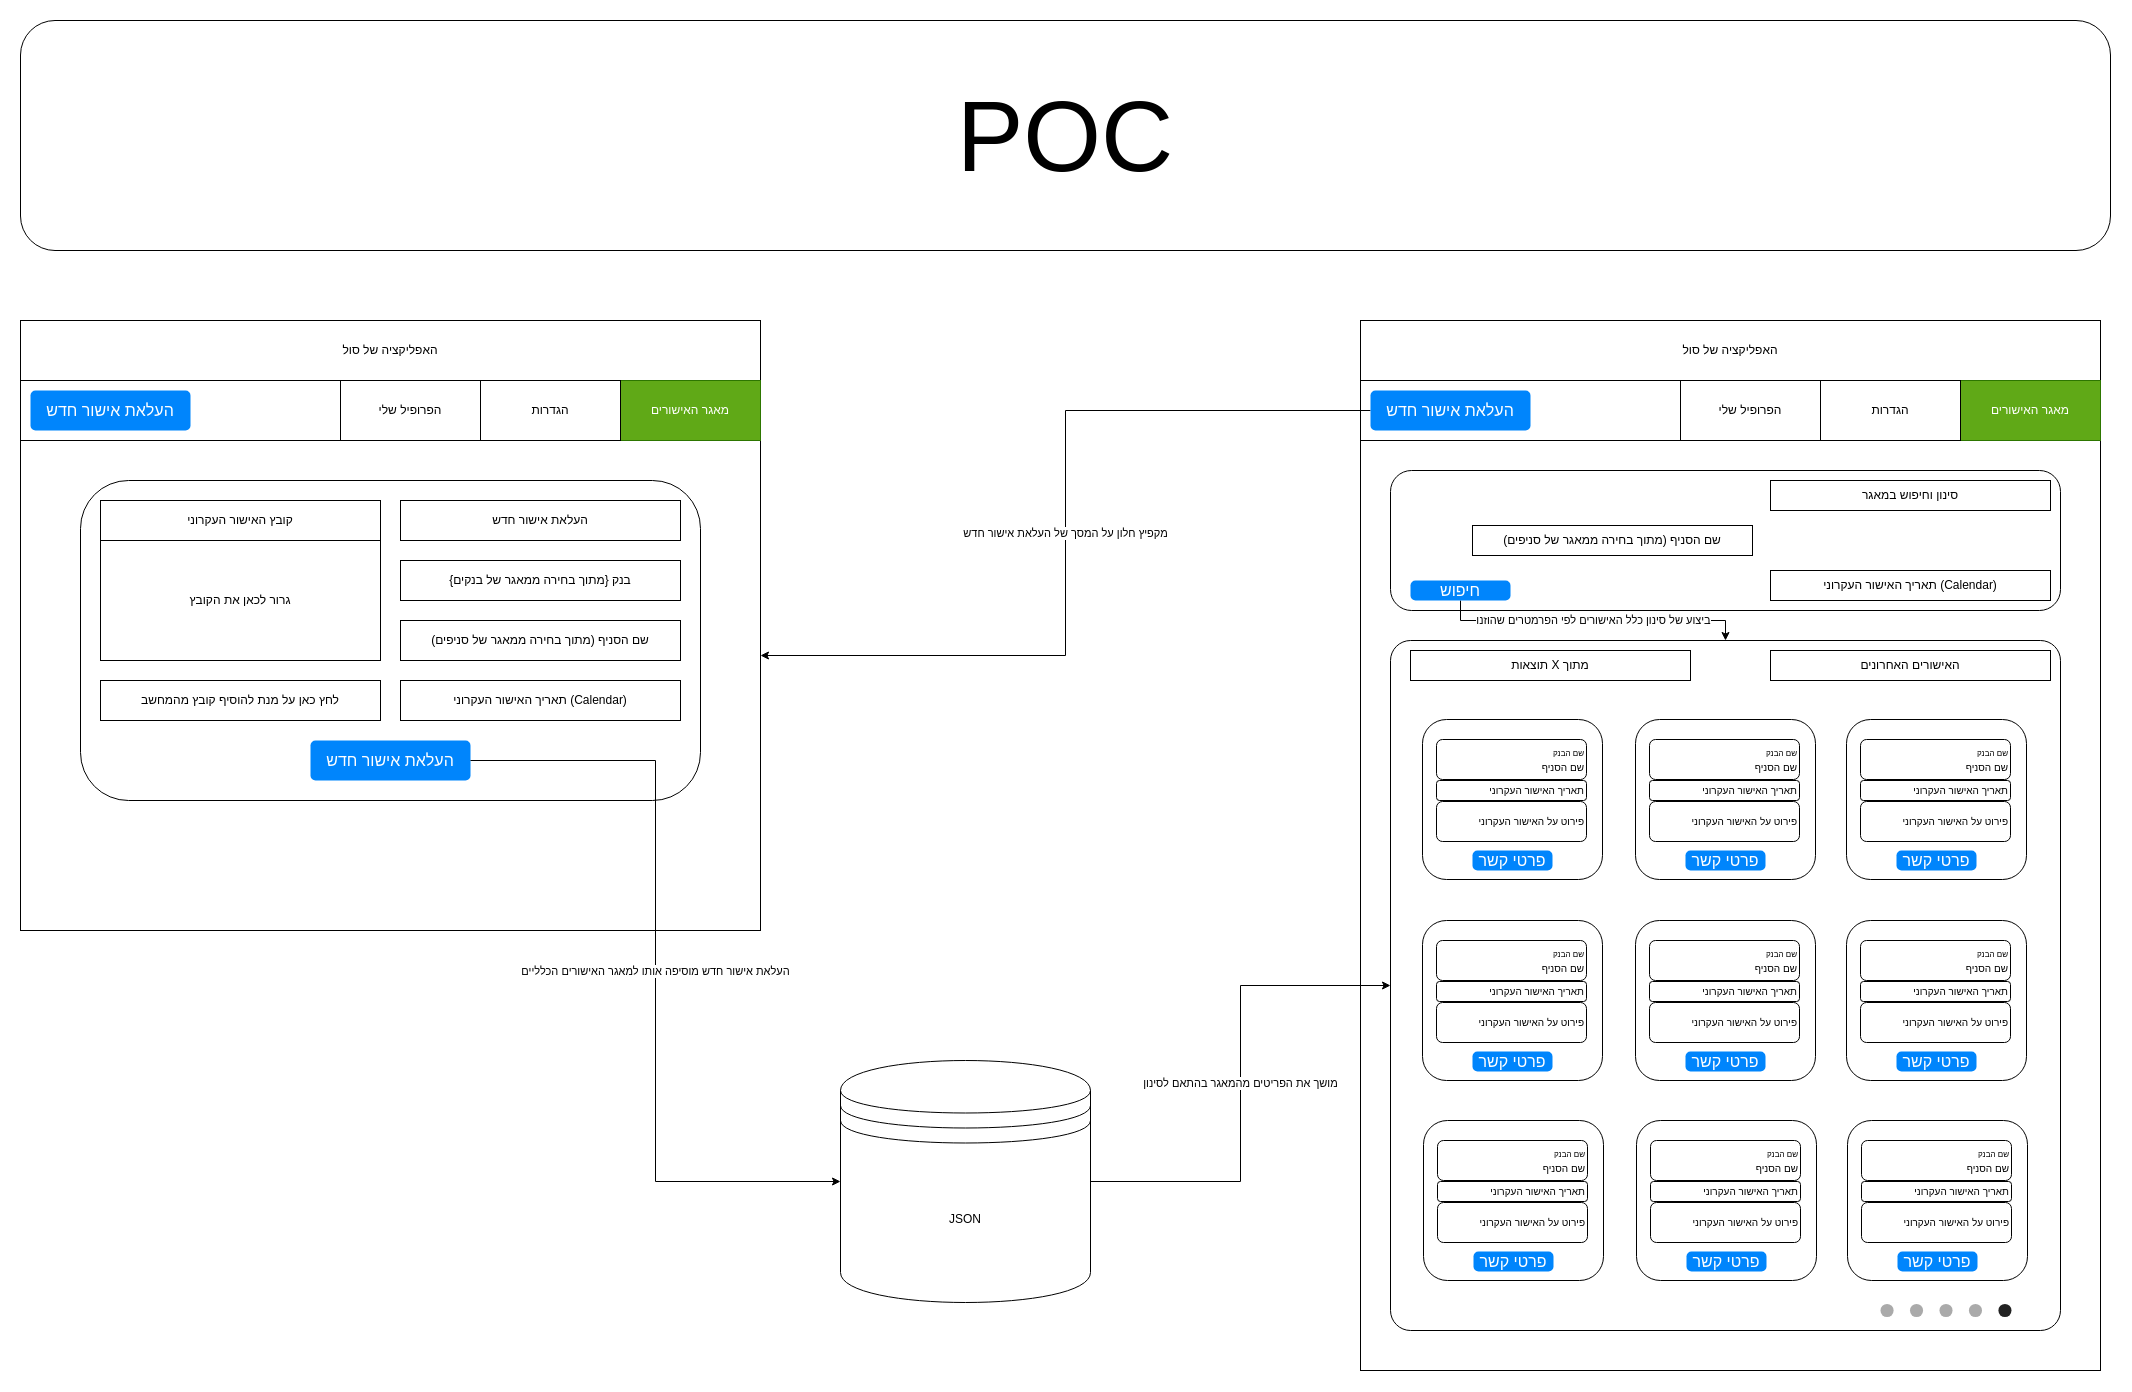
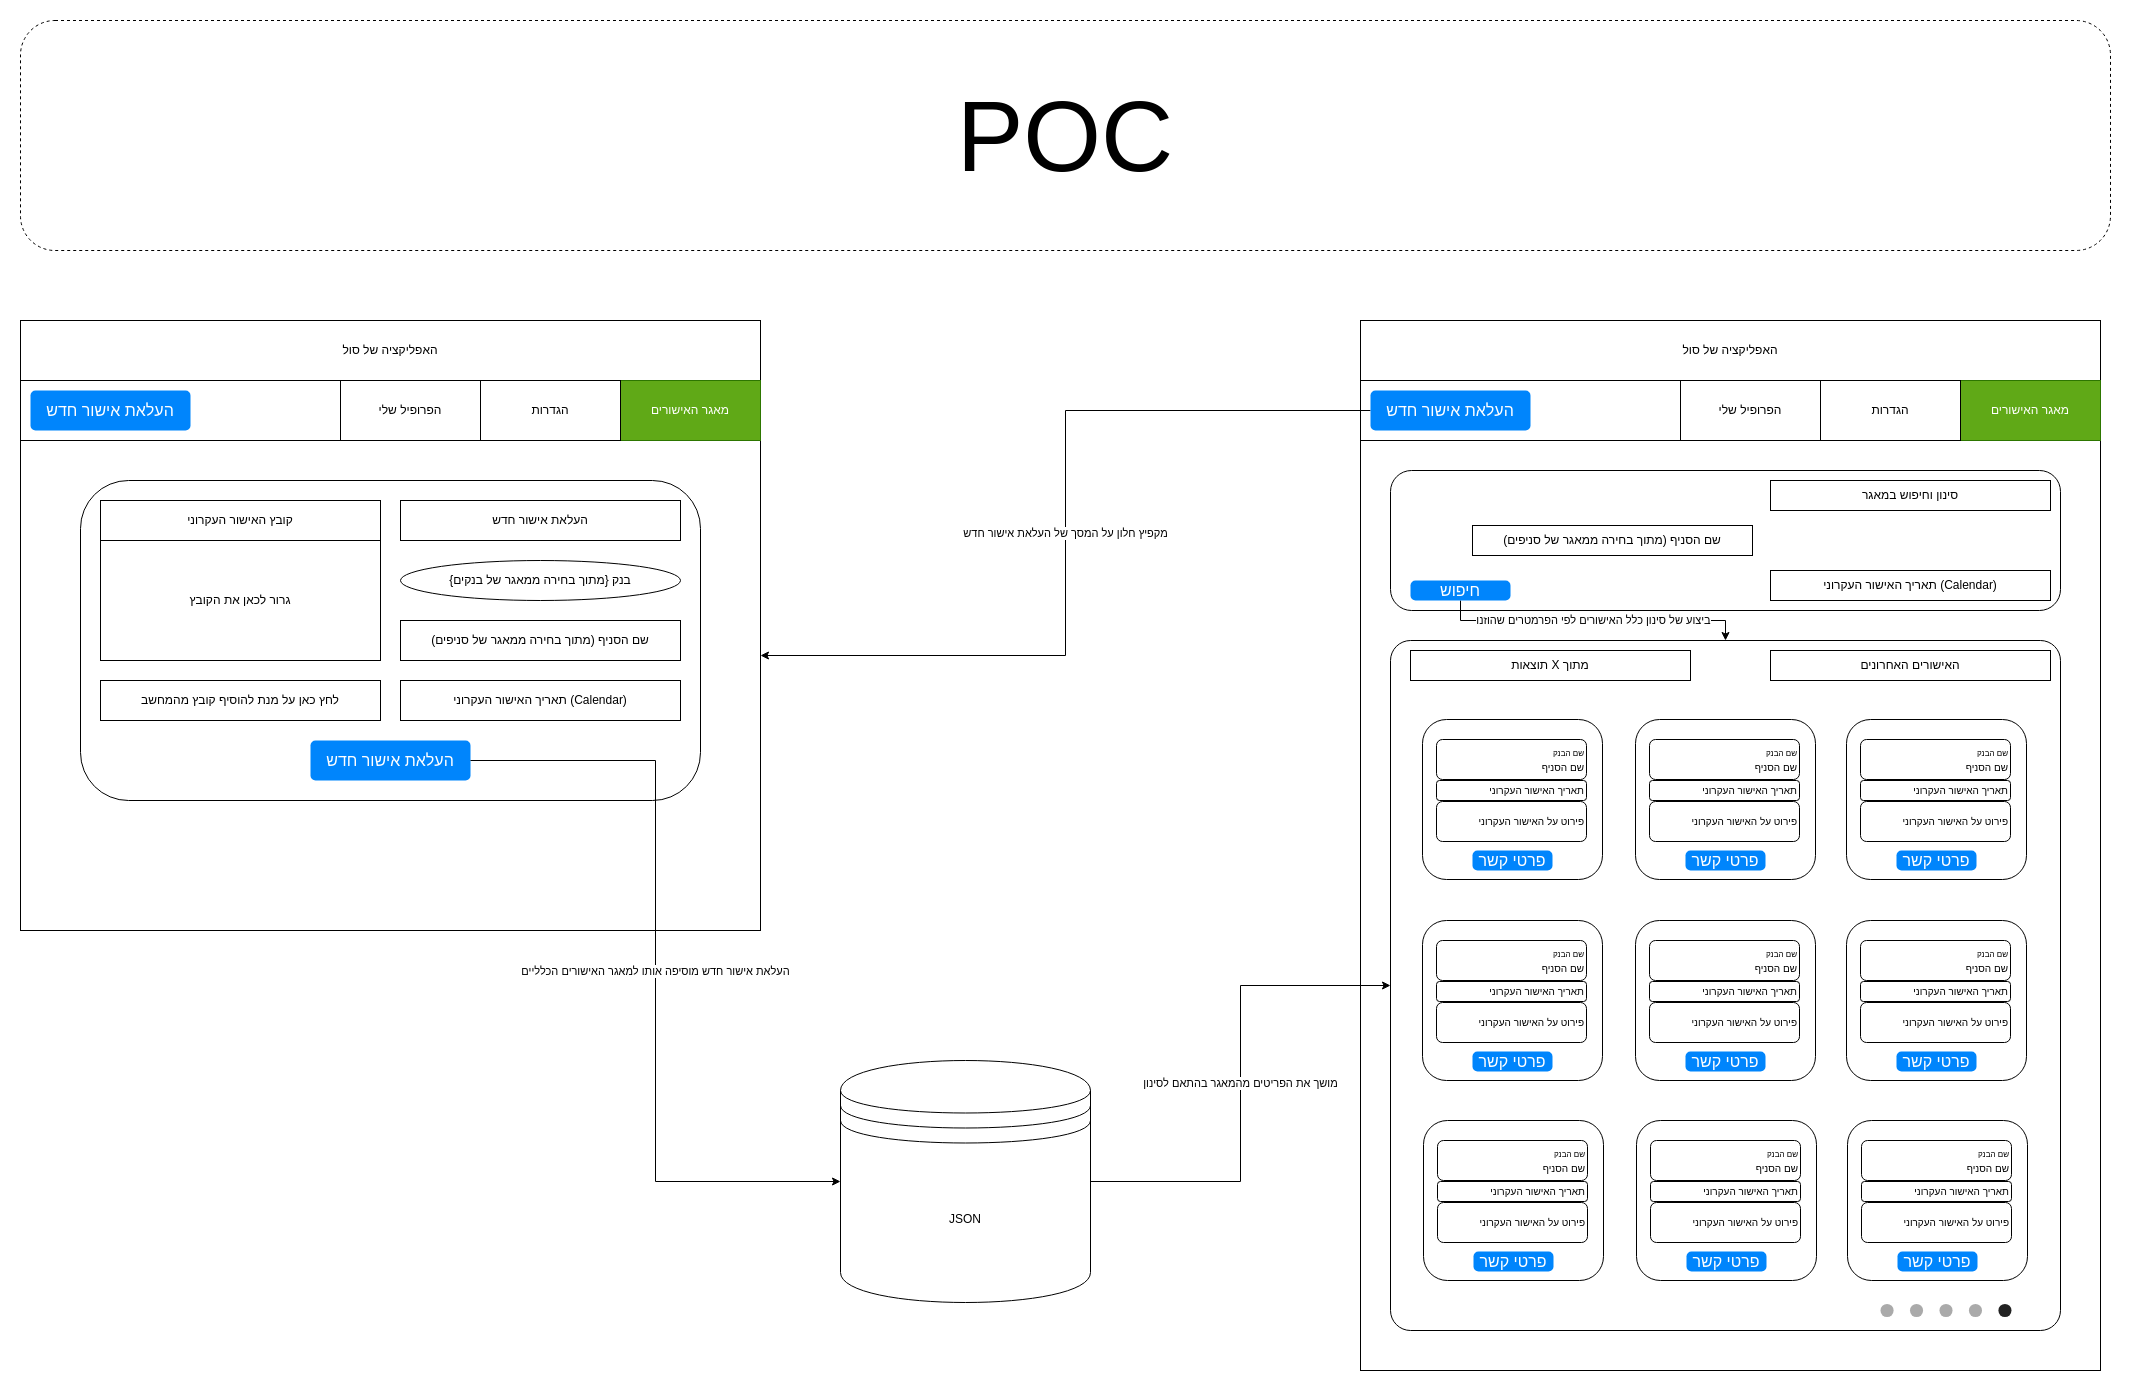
node "POC": style solid -> dashed
node "בנק {מתוך בחירה ממאגר של בנקים}": shape rectangle -> ellipse
